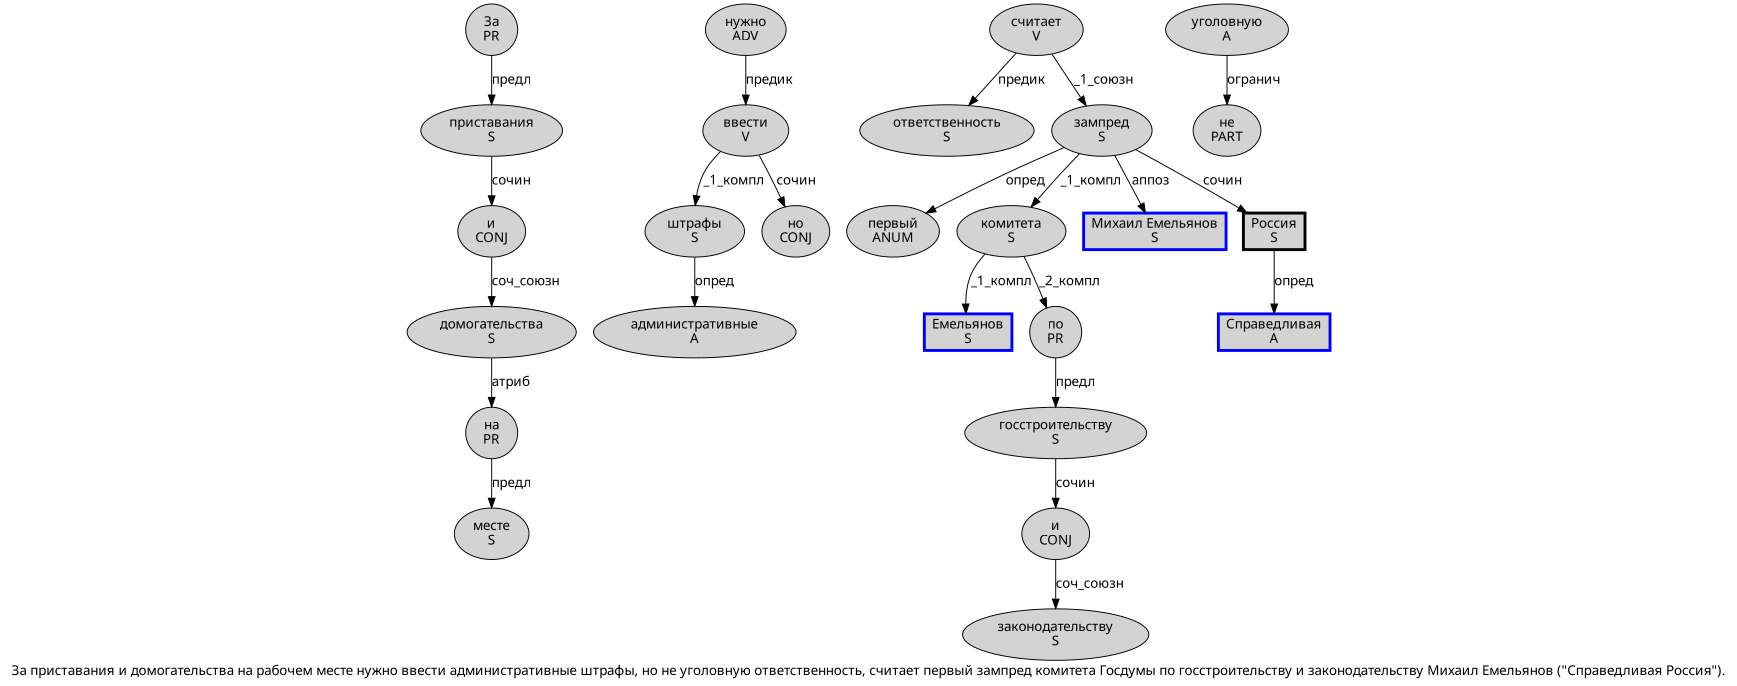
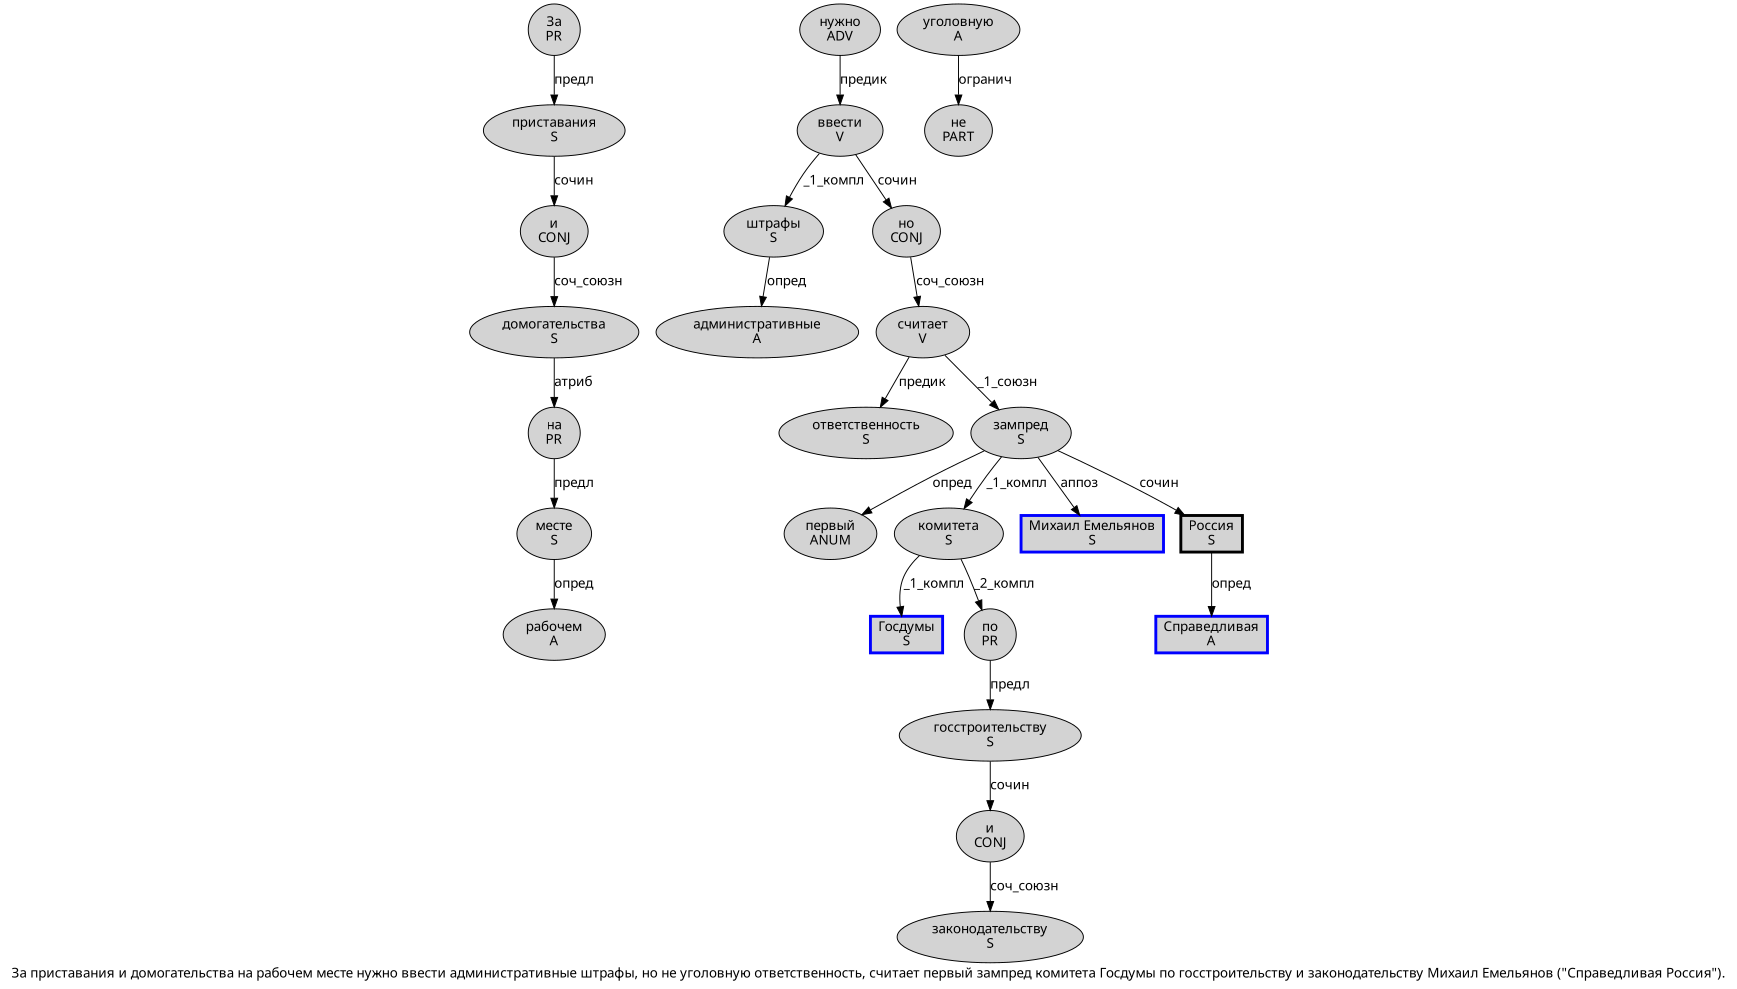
edge "но CONJ" -> "считает V": added, label "соч_союзн"
node "Емельянов S": label "Емельянов S" -> "Госдумы S"
node "рабочем A": added
